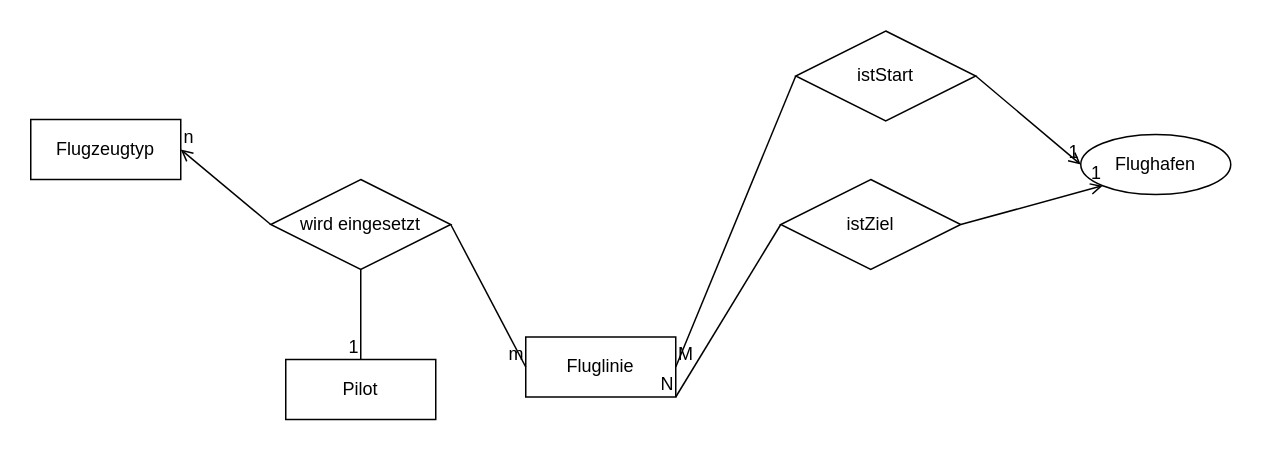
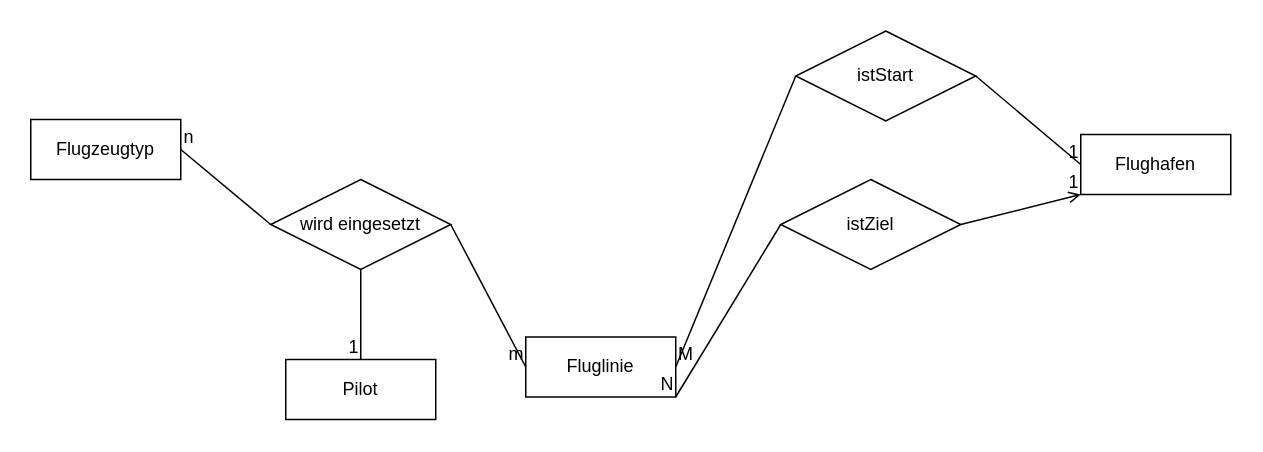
edge "wird eingesetzt" -> "Flugzeugtyp": arrowhead open -> none
edge "istStart" -> "Flughafen": arrowhead open -> none
node "Flughafen": shape ellipse -> rectangle
